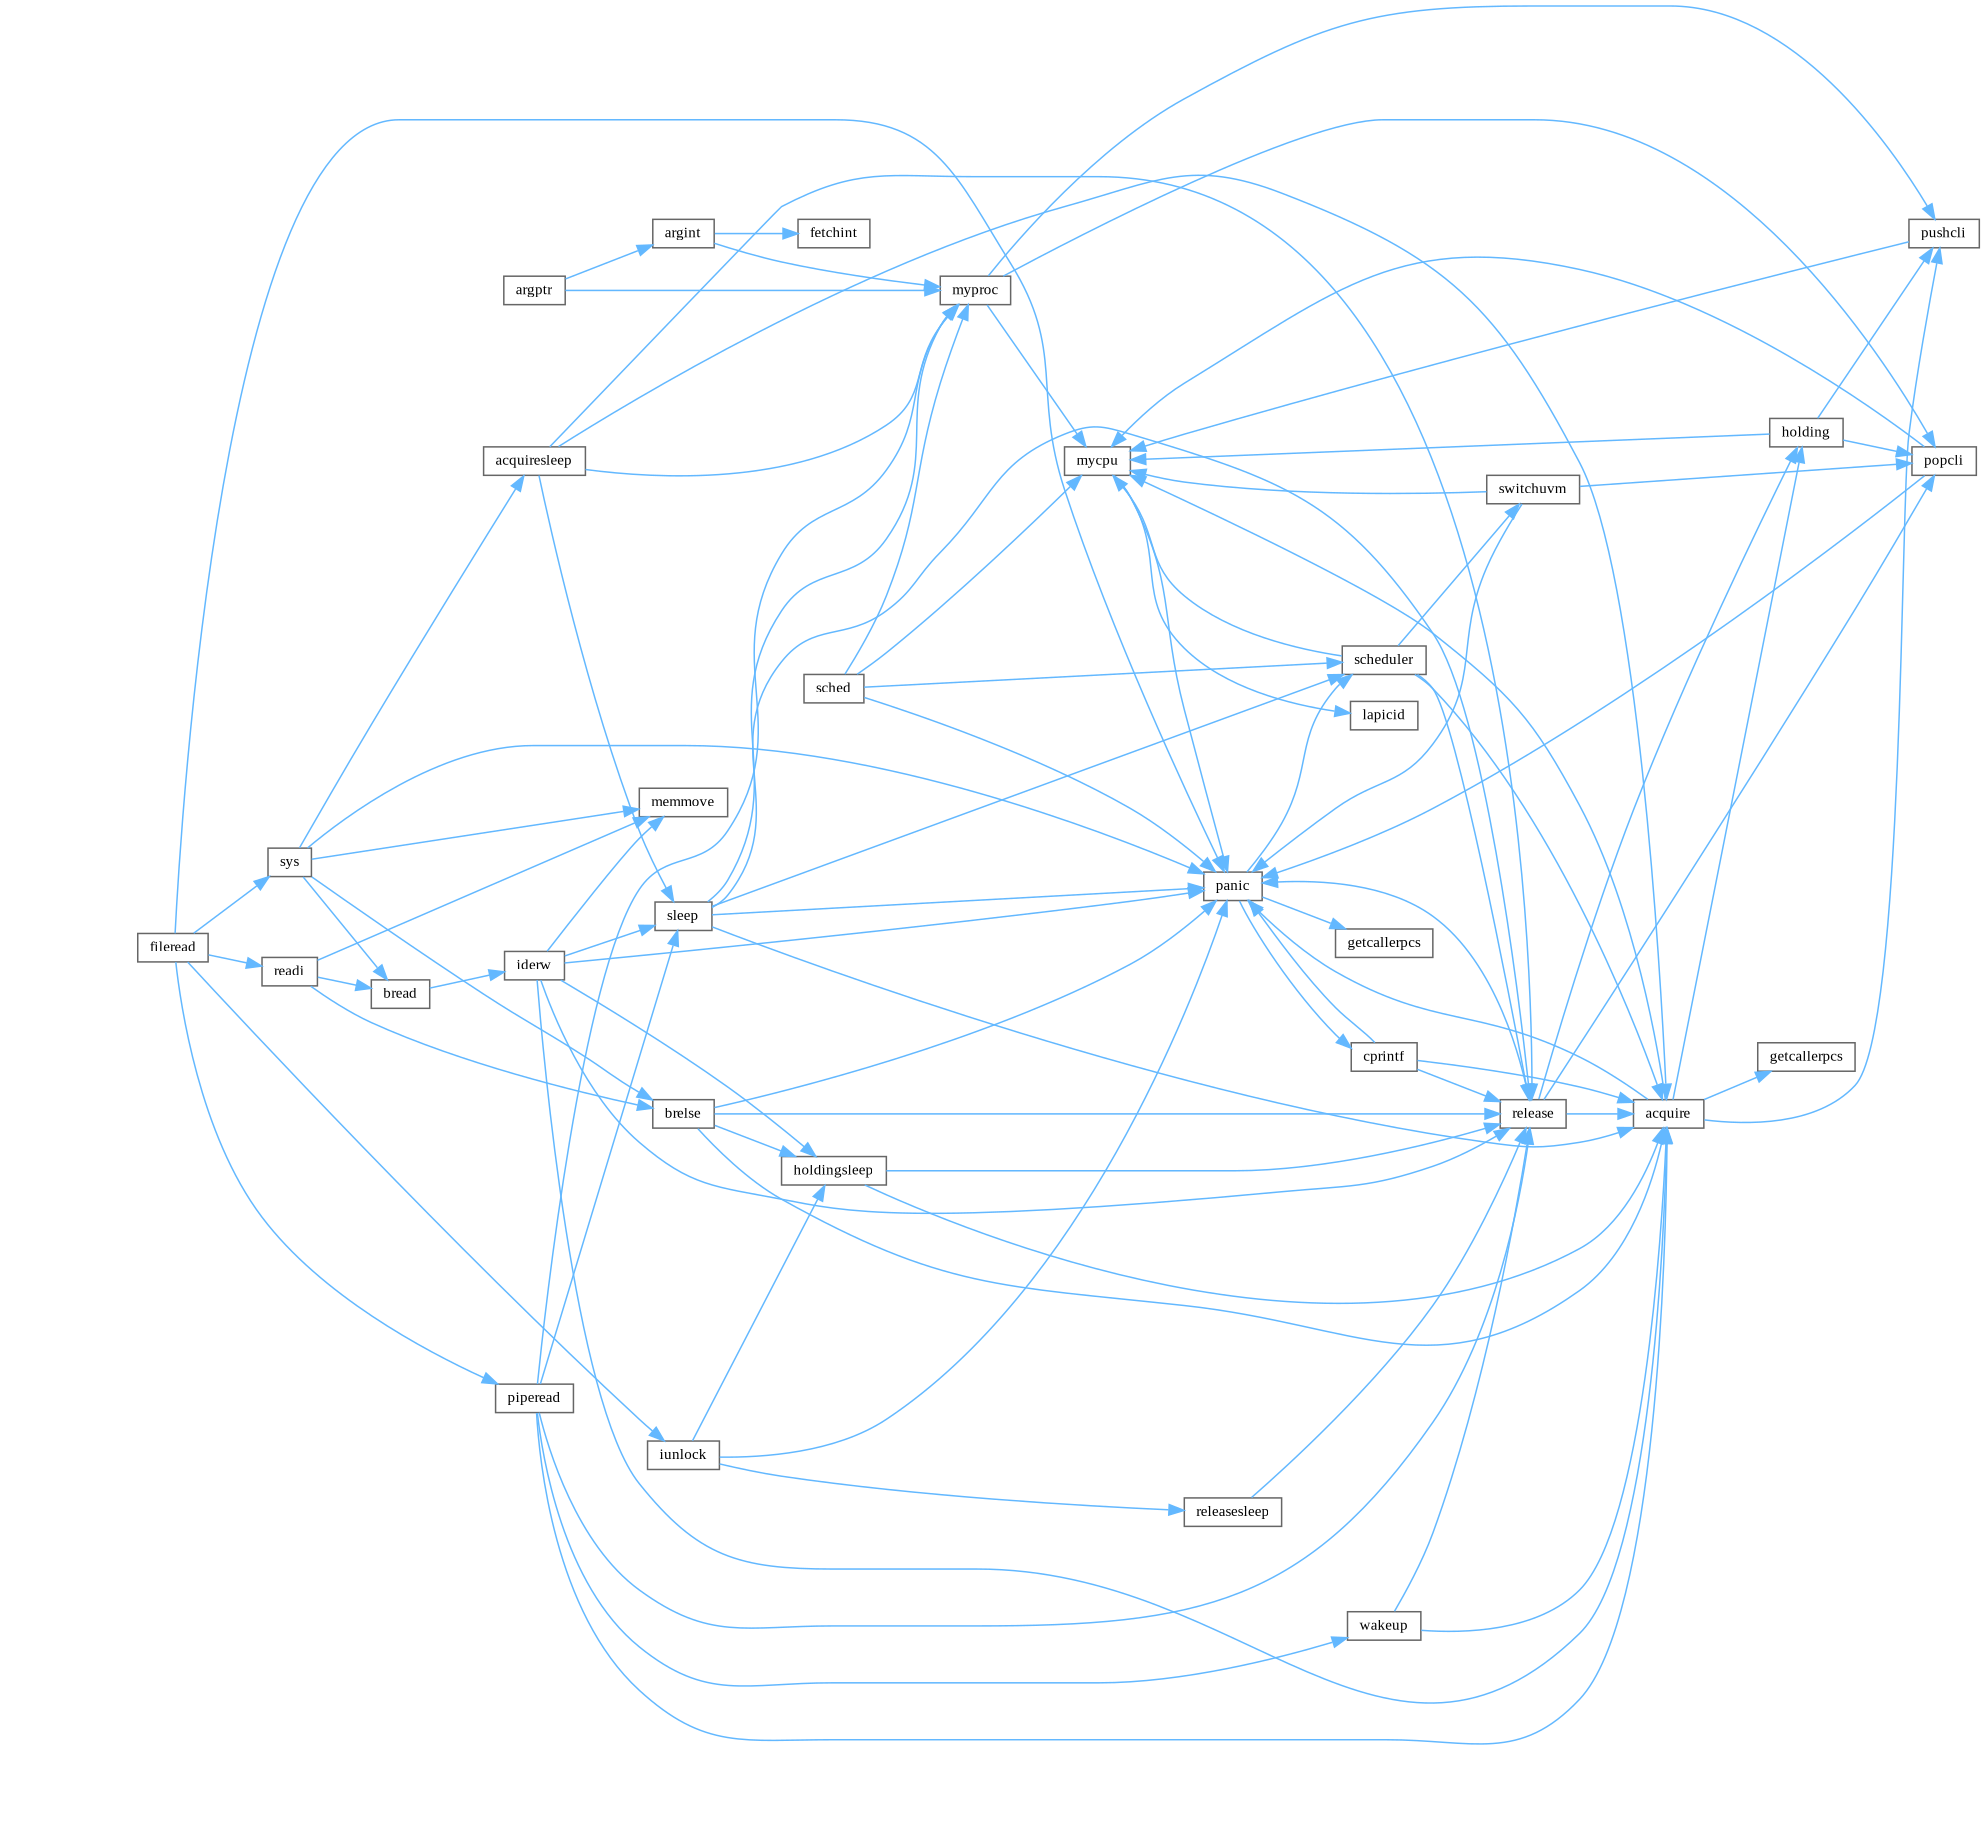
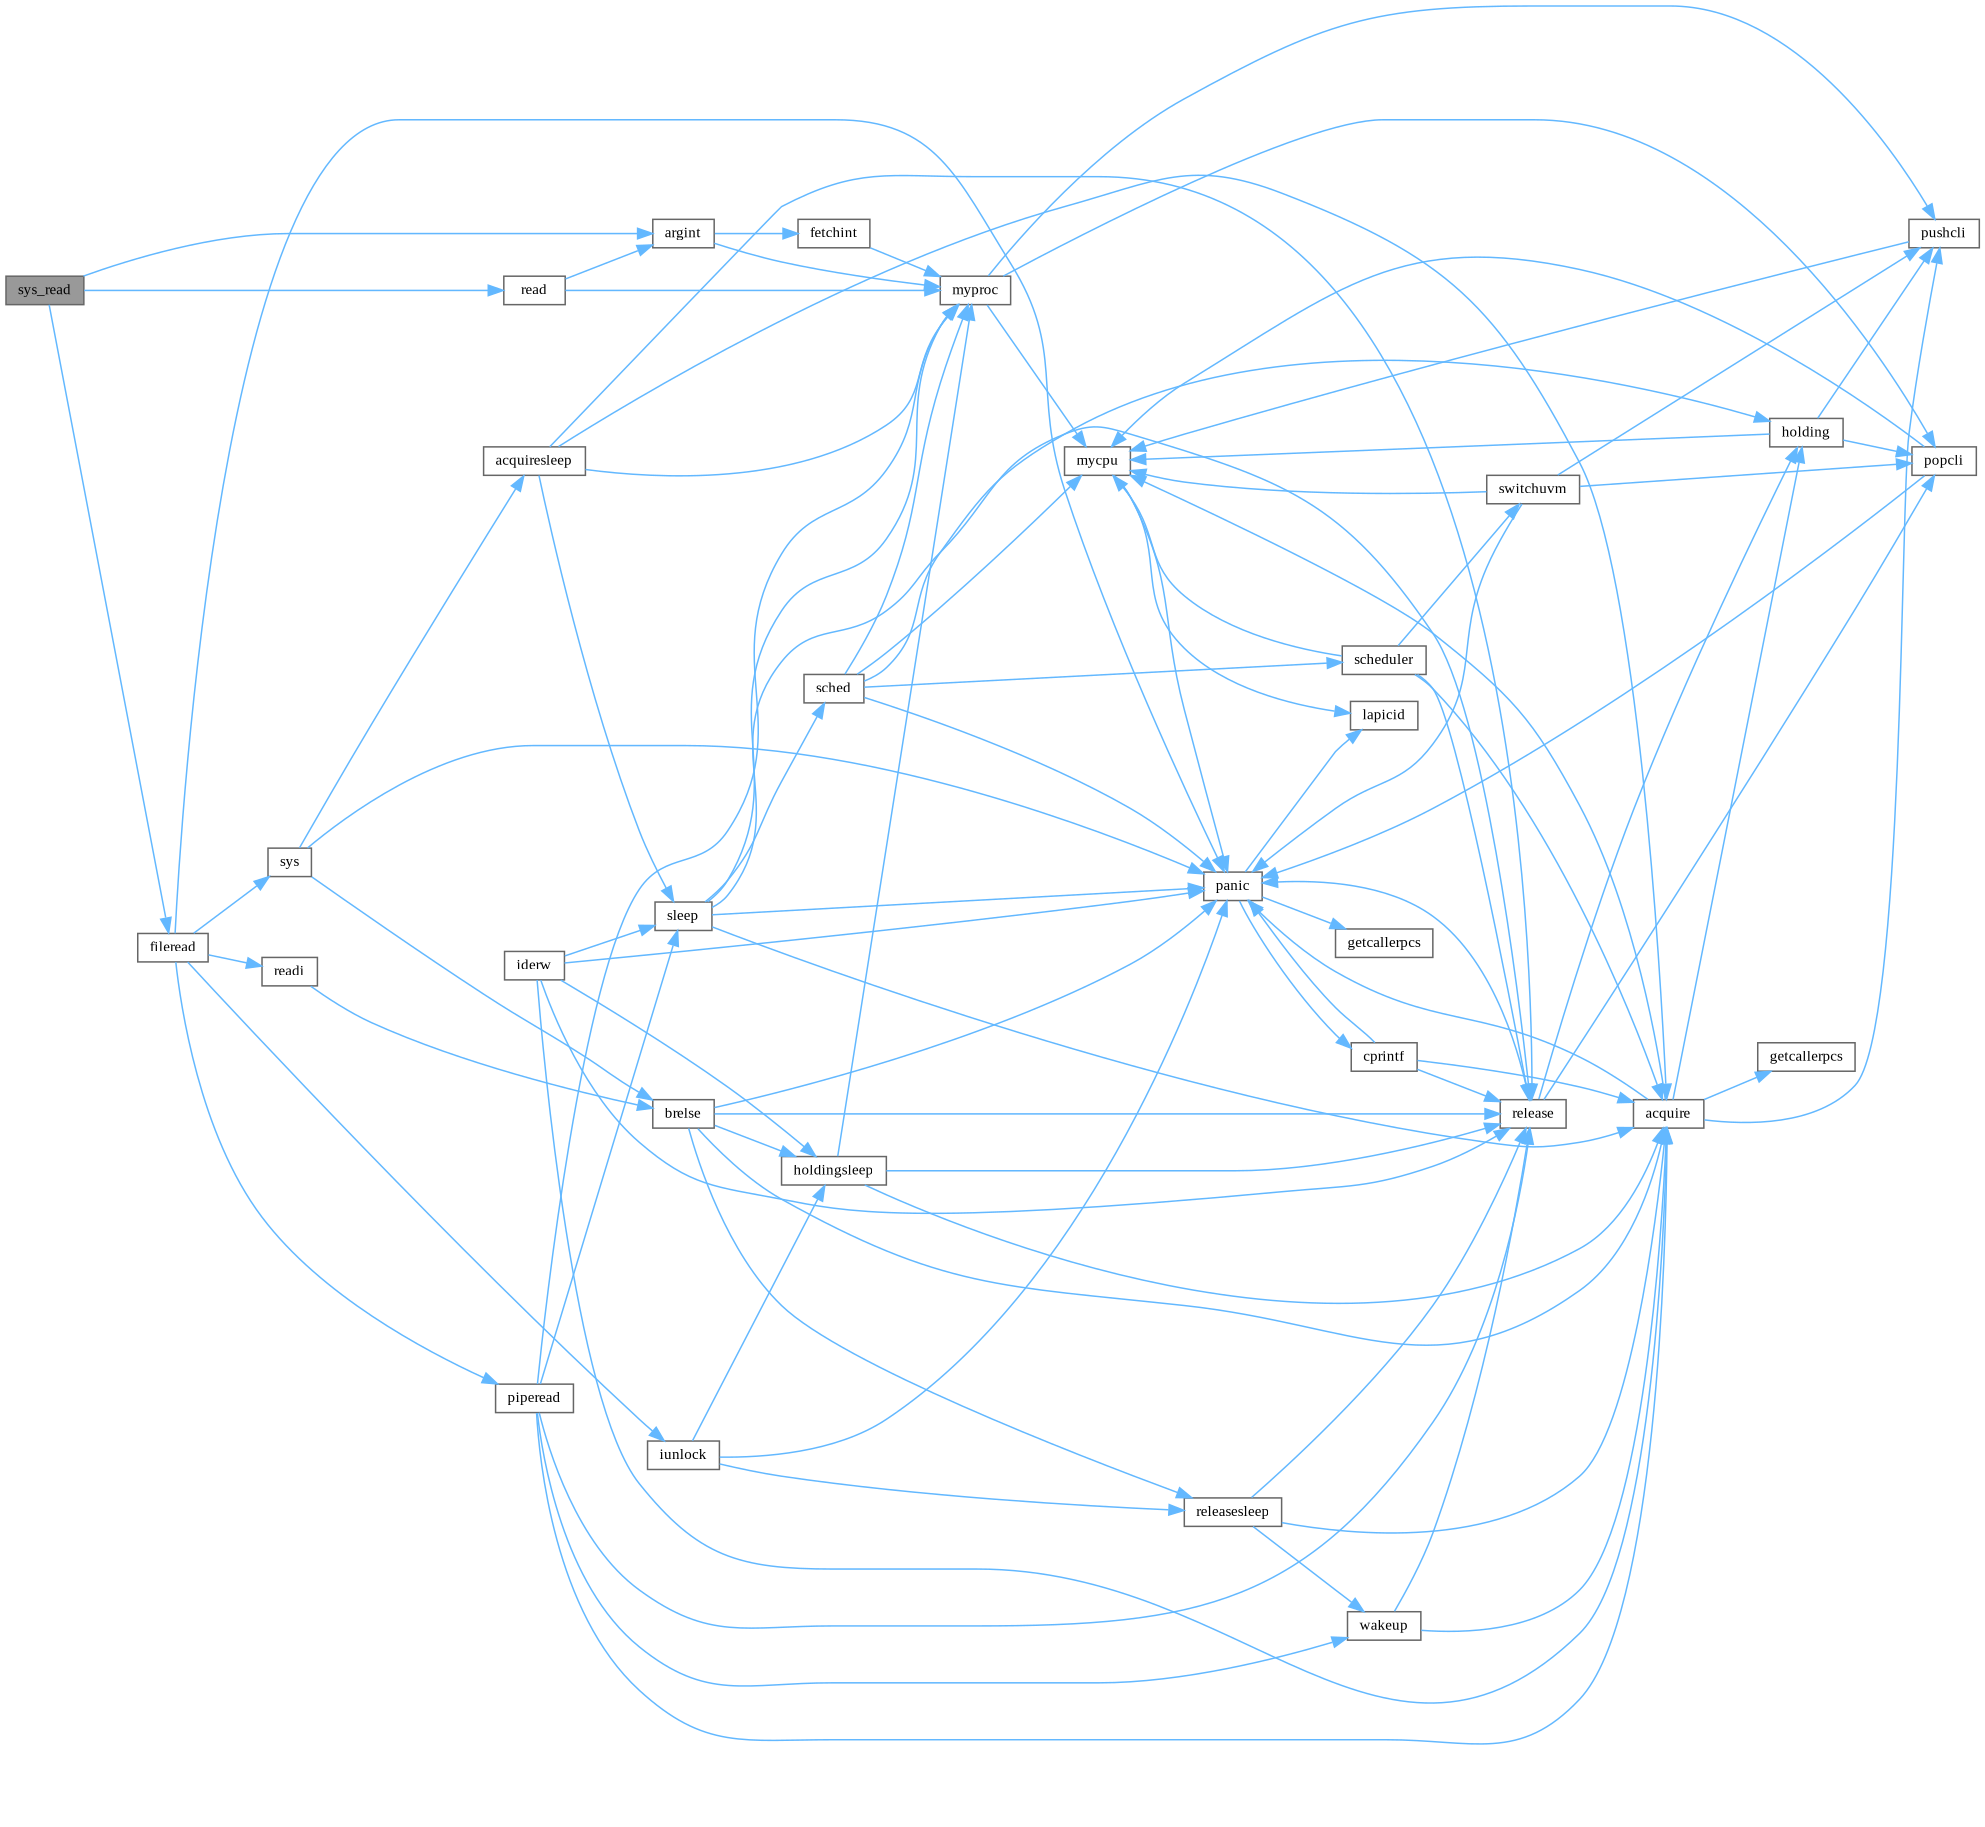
edge "fetchint" -> "myproc": added
node "sys_read": added
node "argptr": label "argptr" -> "read"
edge "switchuvm" -> "pushcli": added
edge "sched" -> "holding": added
edge "holdingsleep" -> "myproc": added
edge "panic" -> "scheduler": now "panic" -> "lapicid"
edge "sleep" -> "scheduler": now "sleep" -> "sched"
node "memmove": removed
node "bread": removed
edge "release" -> "acquire": now "releasesleep" -> "acquire"
edge "brelse" -> "releasesleep": added
edge "releasesleep" -> "wakeup": added
